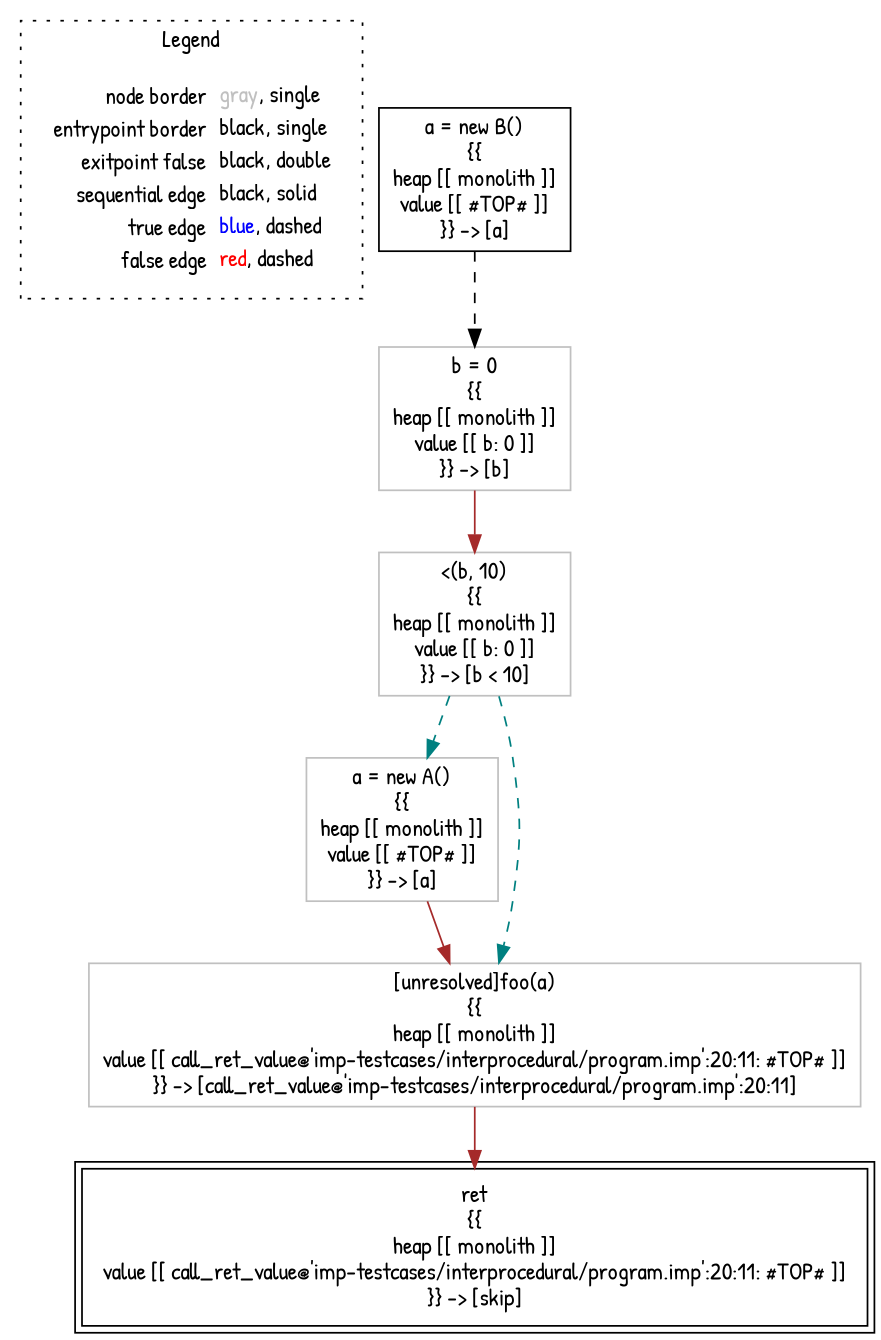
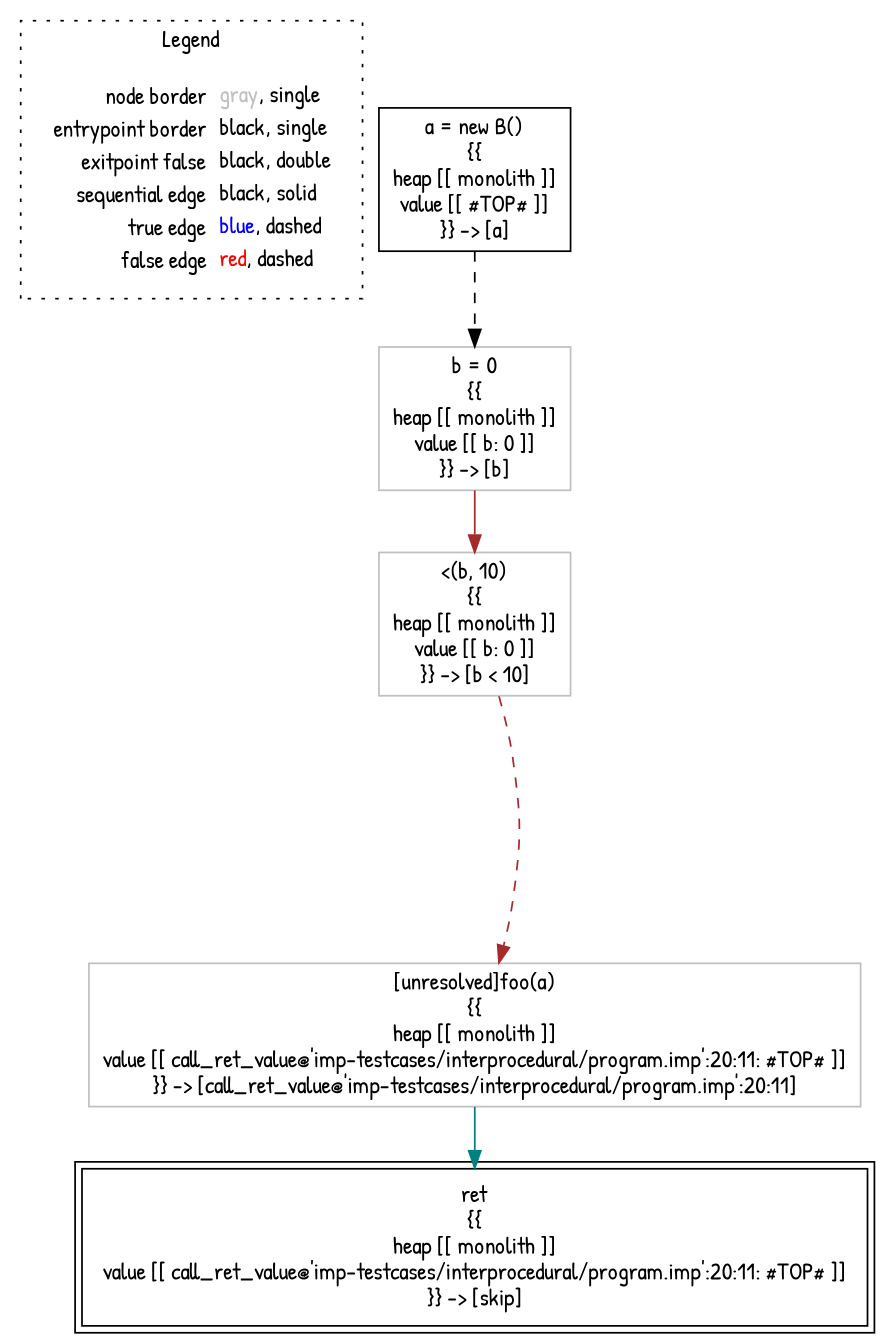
edge "<(b, 10)" -> "[unresolved]foo(a)": color teal -> brown
node "a = new A()": removed
edge "[unresolved]foo(a)" -> "ret": color brown -> teal
